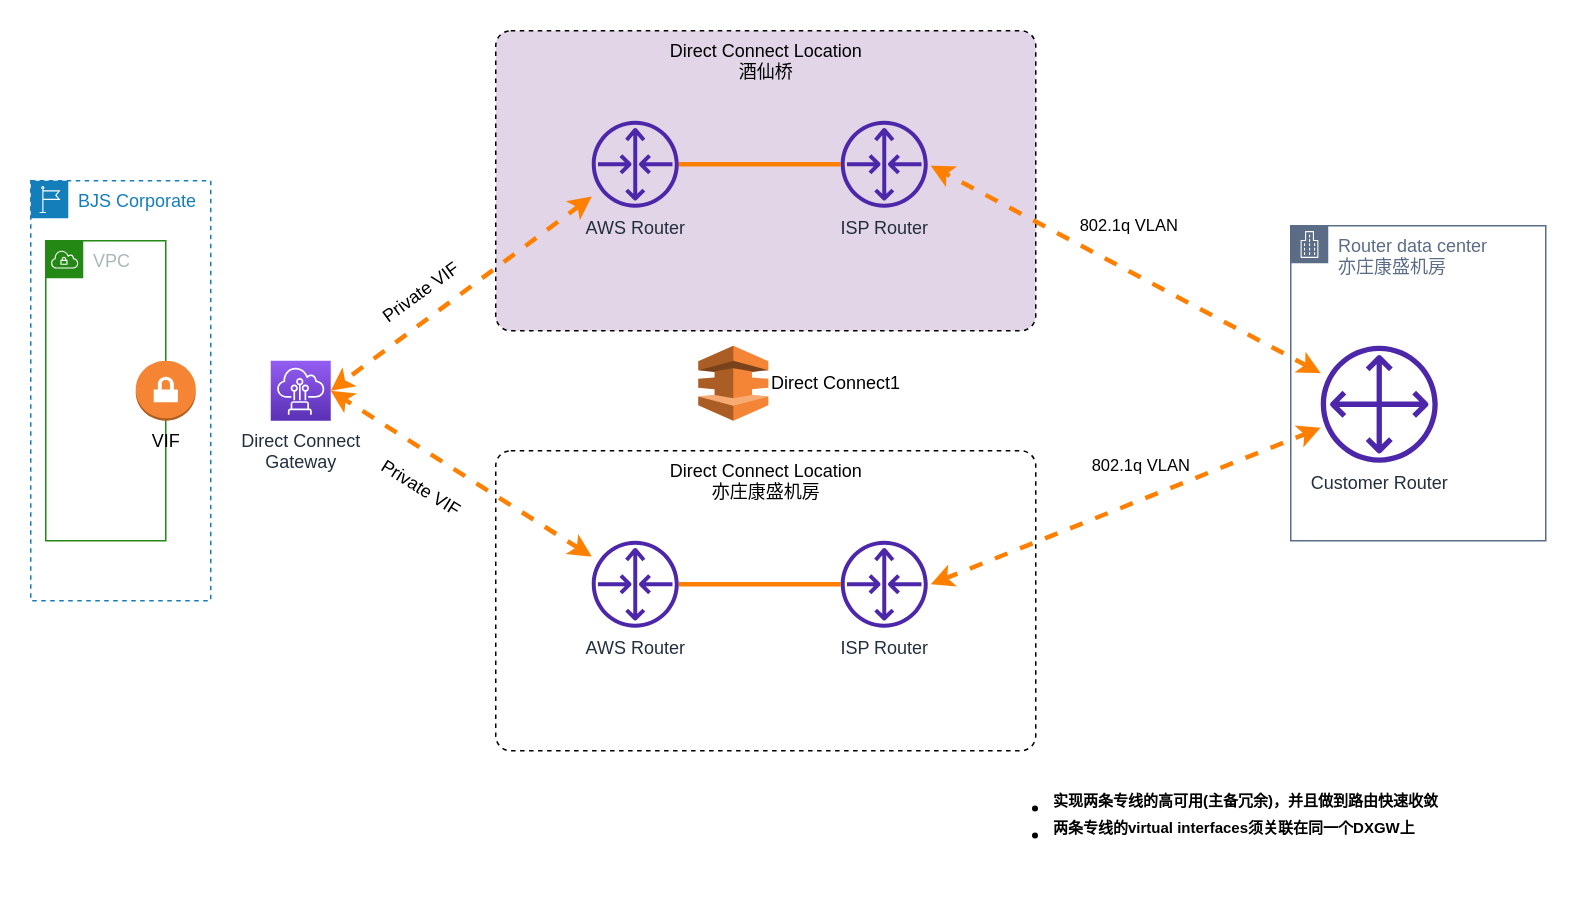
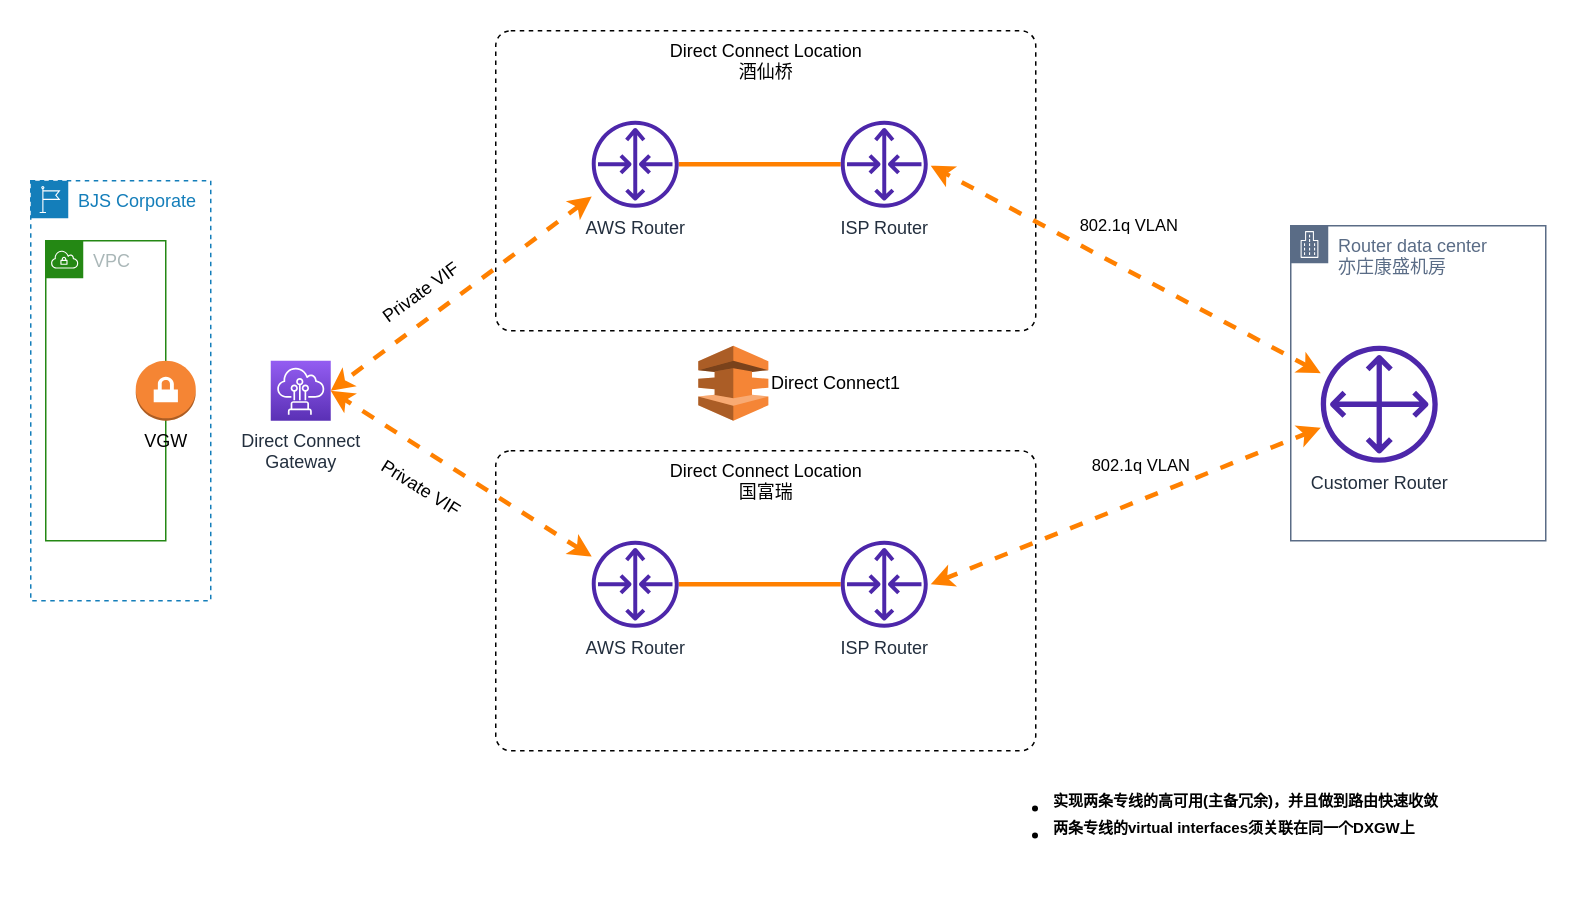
node "Direct Connect Location 酒仙桥": fillcolor #e1d5e7 -> #ffffff
node "VIF": label "VIF" -> "VGW"
node "Direct Connect Location 亦庄康盛机房": label "Direct Connect Location 亦庄康盛机房" -> "Direct Connect Location 国富瑞"
